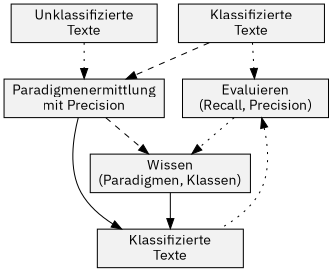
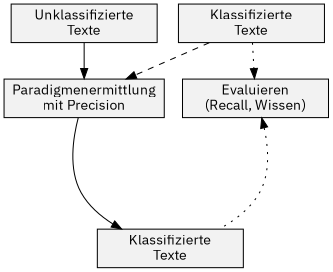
edge "Unklassifizierte Texte" -> "Paradigmenermittlung mit Precision": style dotted -> solid
node "Evaluieren (Recall, Precision)": label "Evaluieren (Recall, Precision)" -> "Evaluieren (Recall, Wissen)"
node "Wissen (Paradigmen, Klassen)": removed
